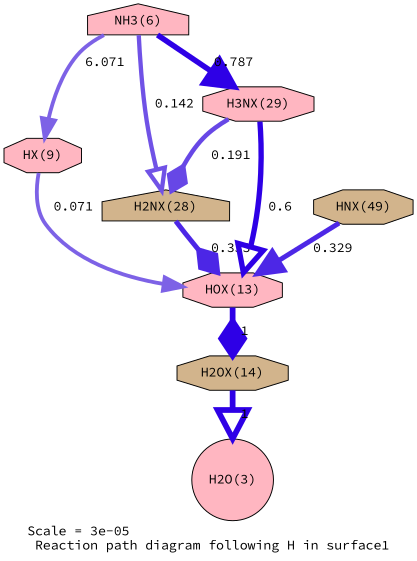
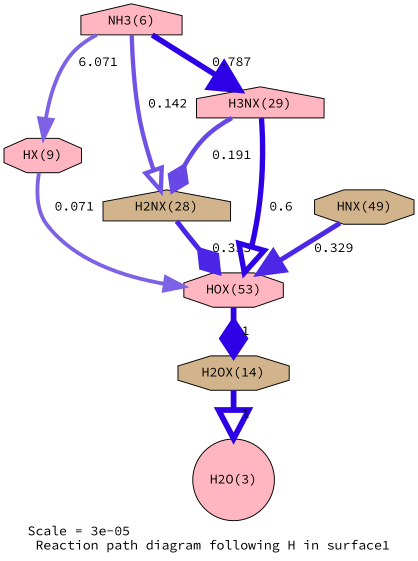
node "H3NX(29)": shape octagon -> house
node "HOX(13)": label "HOX(13)" -> "HOX(53)"
